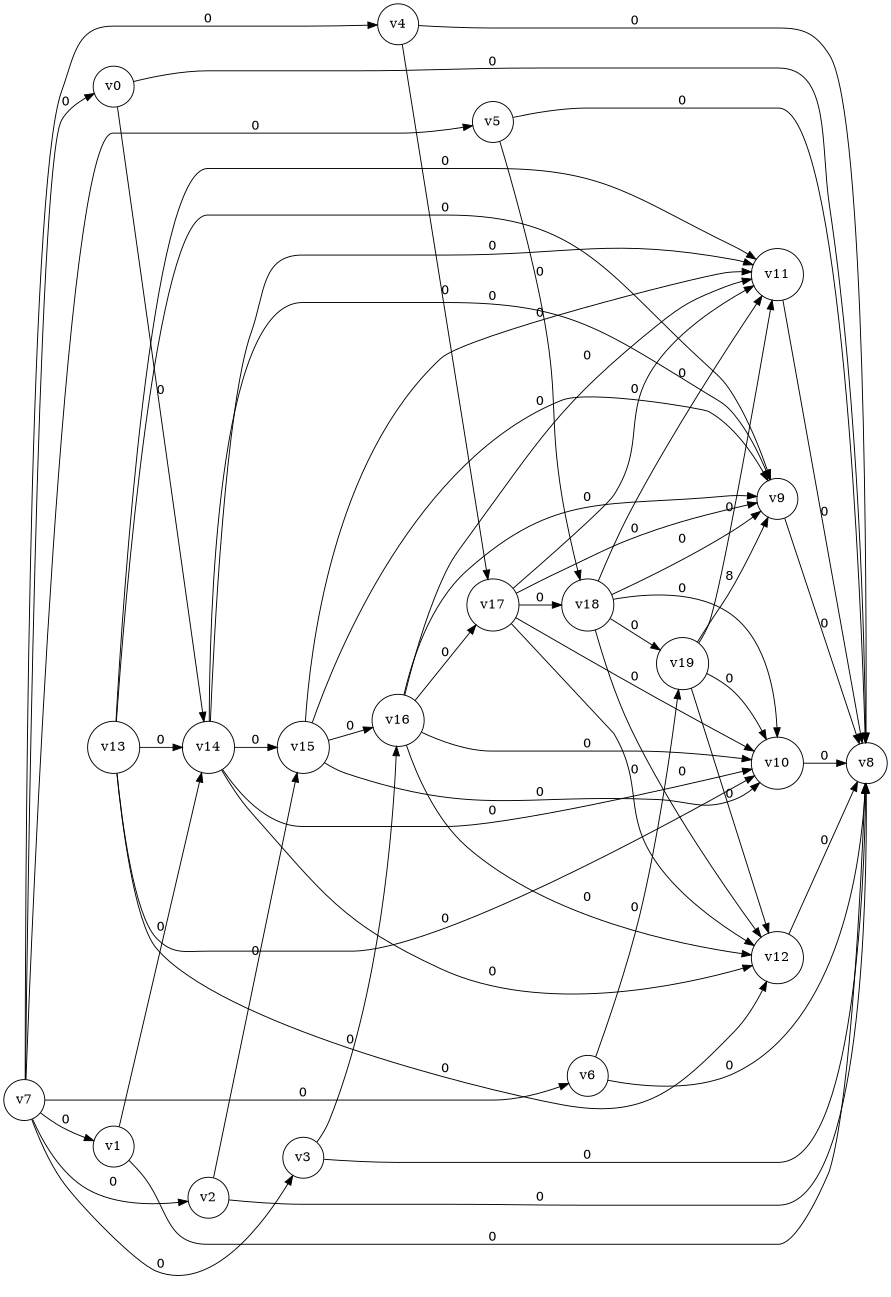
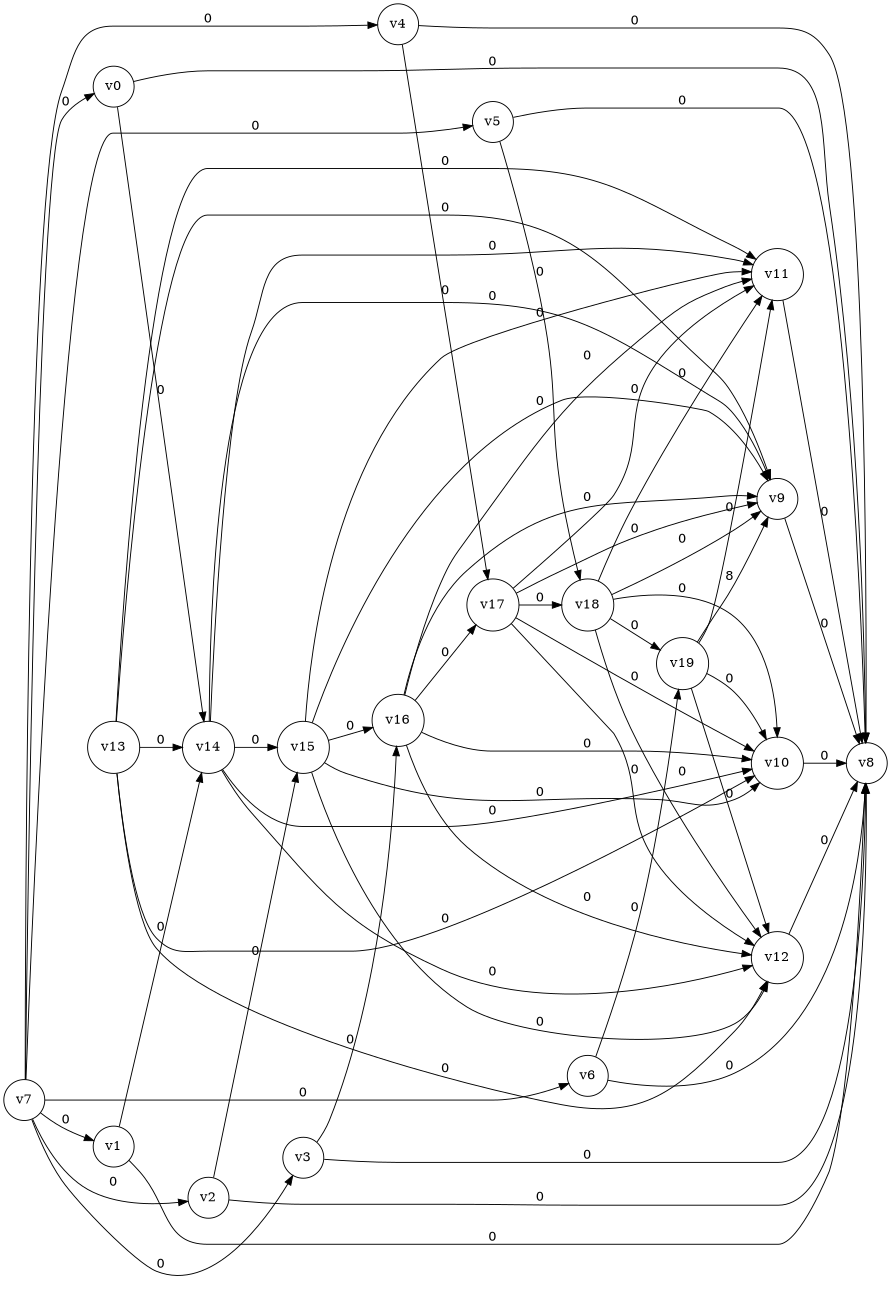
edge "v15" -> "v12": added, label "0"
